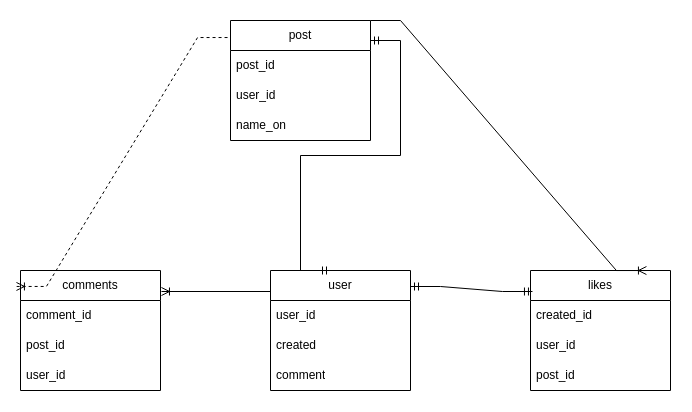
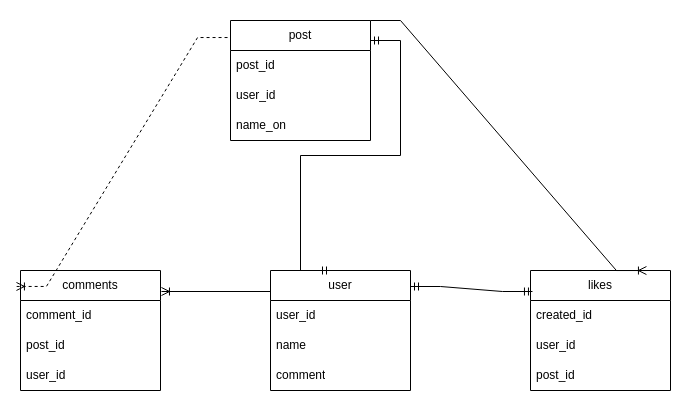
node "created": label "created" -> "name"
